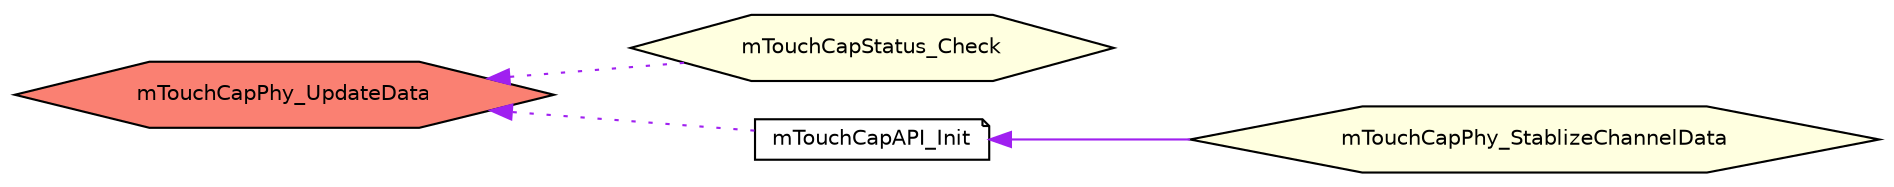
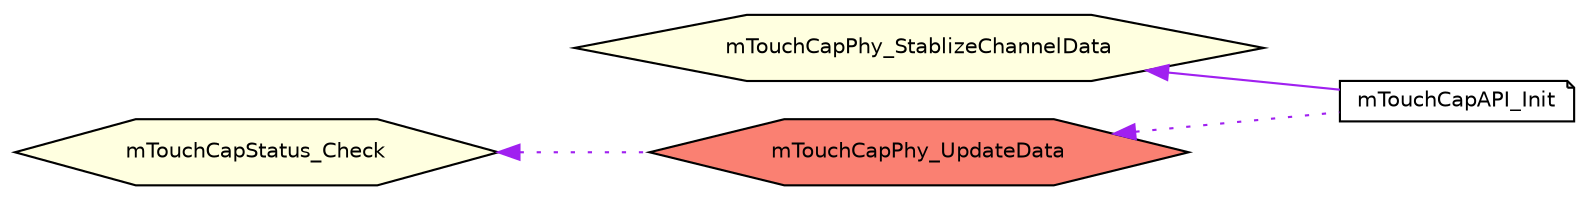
edge "mTouchCapStatus_Check" -> "mTouchCapPhy_UpdateData": reversed
edge "mTouchCapPhy_StablizeChannelData" -> "mTouchCapAPI_Init": reversed
